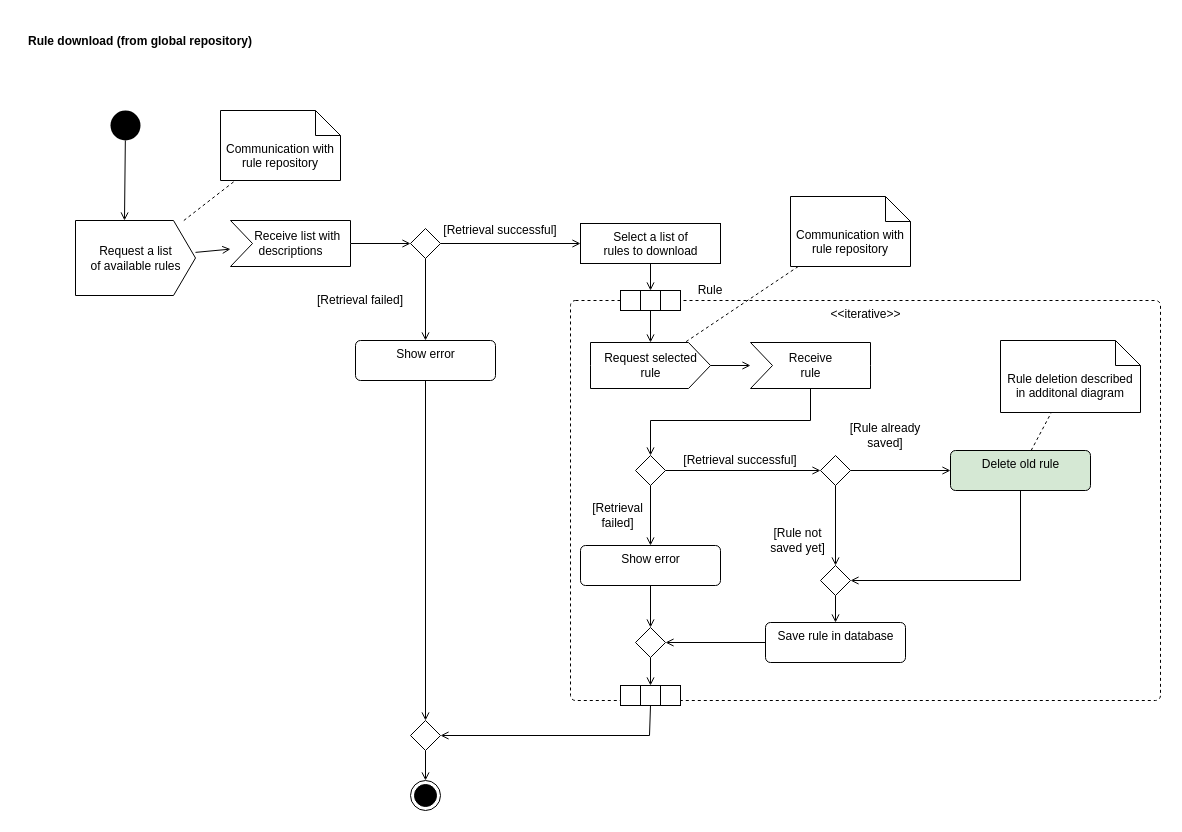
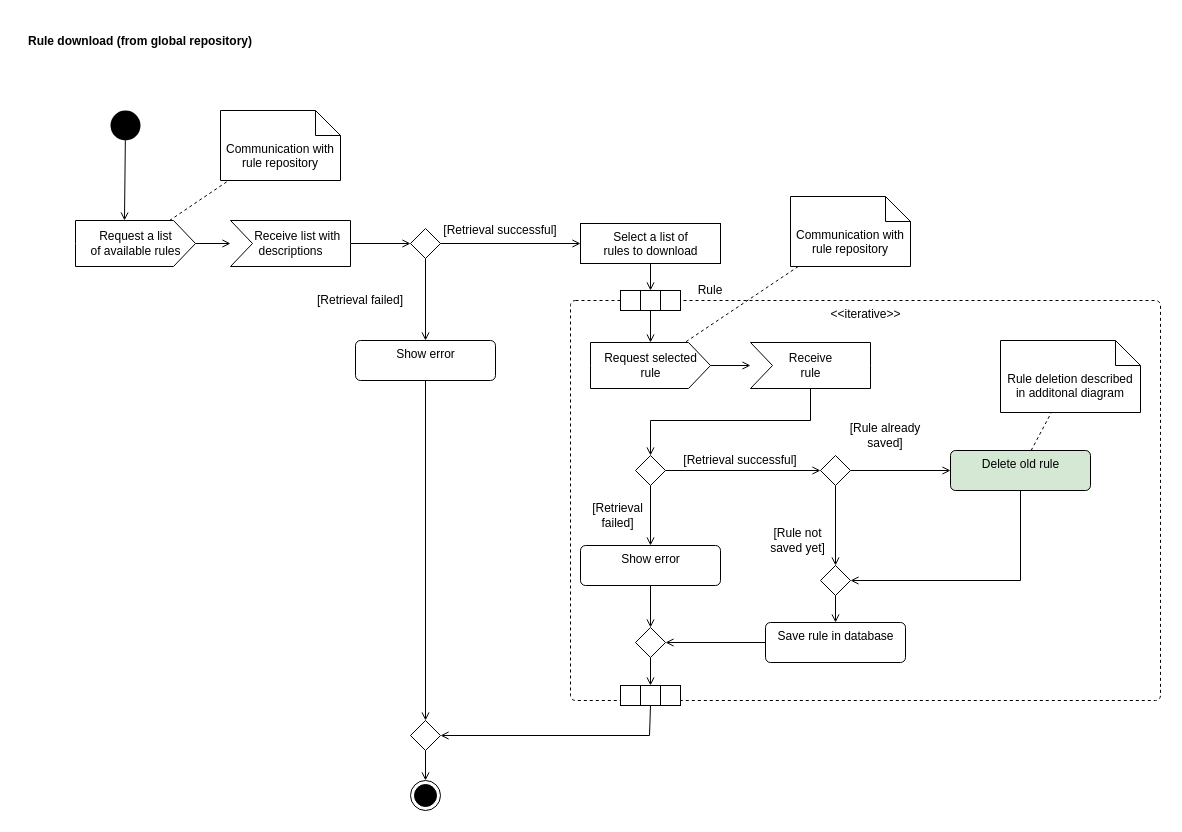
node "Request a list of available rules": size 120x75 -> 120x46
